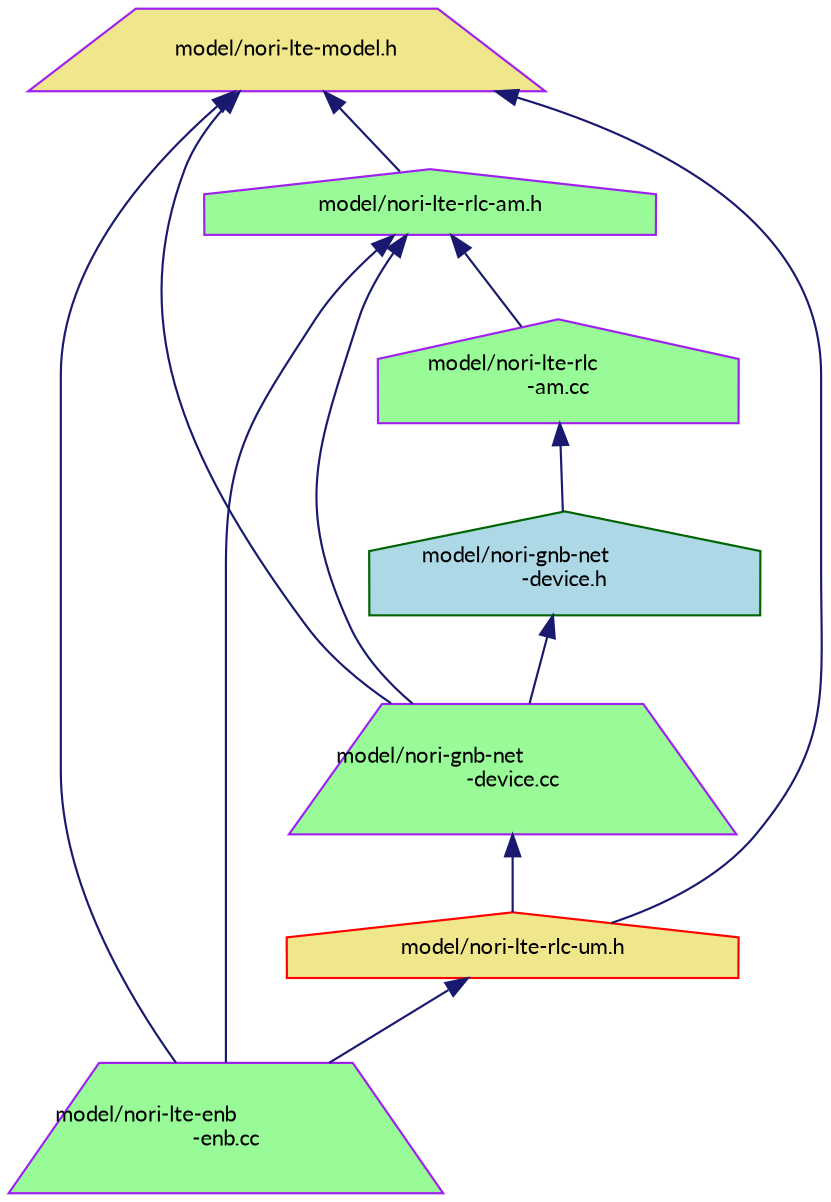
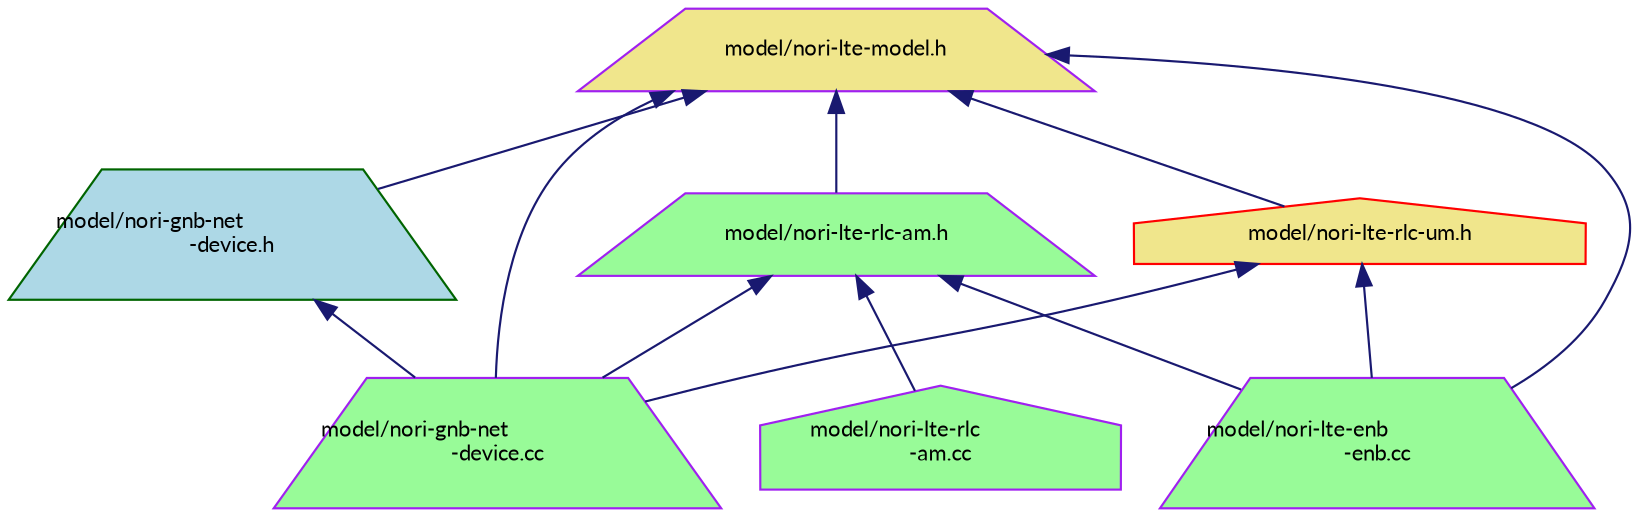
node "model/nori-lte-rlc-am.h": shape house -> trapezium
edge "model/nori-gnb-net -device.h" -> "model/nori-lte-rlc -am.cc": now "model/nori-gnb-net -device.h" -> "model/nori-lte-model.h"
node "model/nori-gnb-net -device.h": shape house -> trapezium
edge "model/nori-lte-rlc-um.h" -> "model/nori-gnb-net -device.cc": reversed
